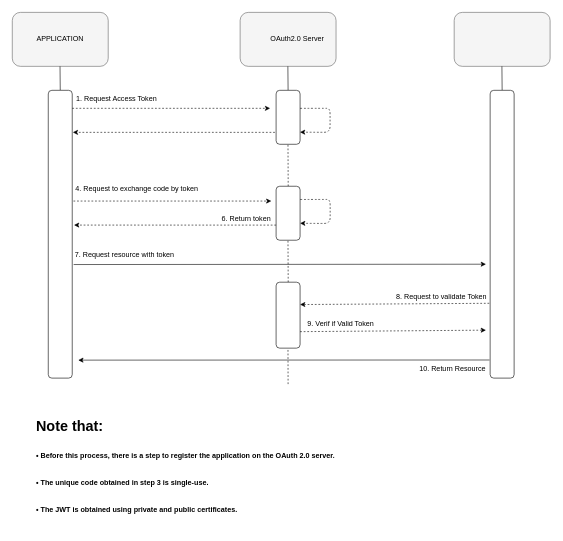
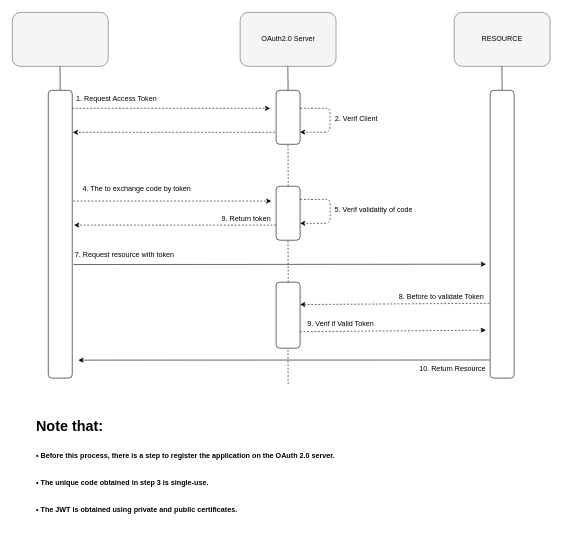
node "APPLICATION": removed
node "OAuth2.0 Server": moved (297, 39) -> (288, 39)
node "RESOURCE": added
node "2. Verif Client": added
node "4. Request to exchange code by token": label "4. Request to exchange code by token" -> "4. The to exchange code by token"
node "5. Verif validatity of code": added
node "6. Return token": label "6. Return token" -> "9. Return token"
node "8. Request to validate Token": label "8. Request to validate Token" -> "8. Before to validate Token"
